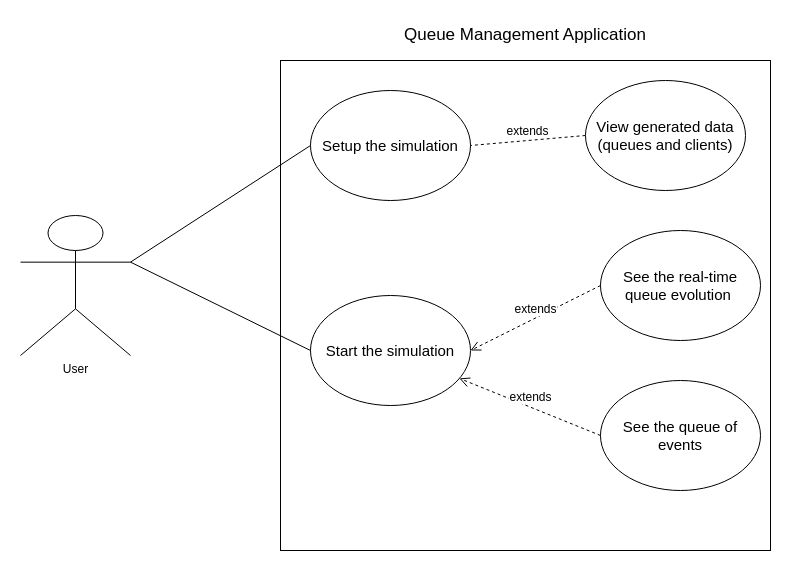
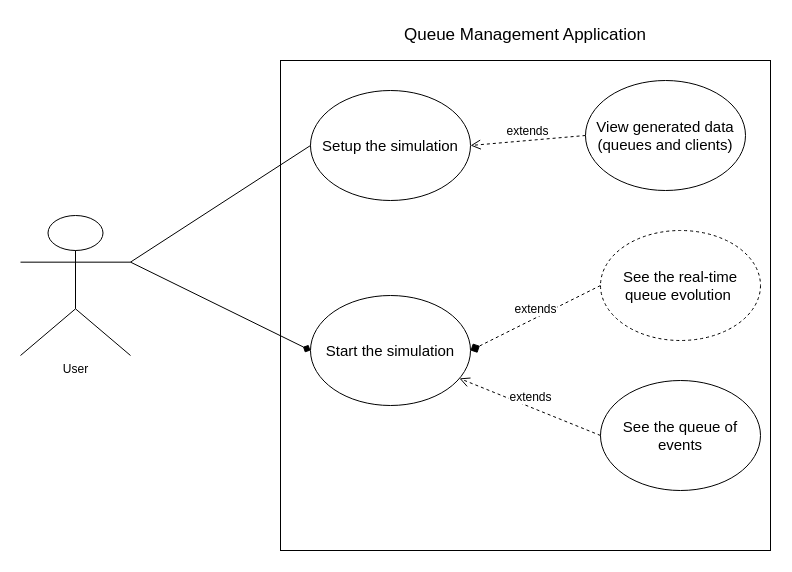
edge "View generated data (queues and clients)" -- "Setup the simulation": arrowhead none -> open
node "See the real-time queue evolution": style solid -> dashed
edge "User" -- "Start the simulation": arrowhead none -> diamond
edge "See the real-time queue evolution" -> "Start the simulation": arrowhead open -> diamond
